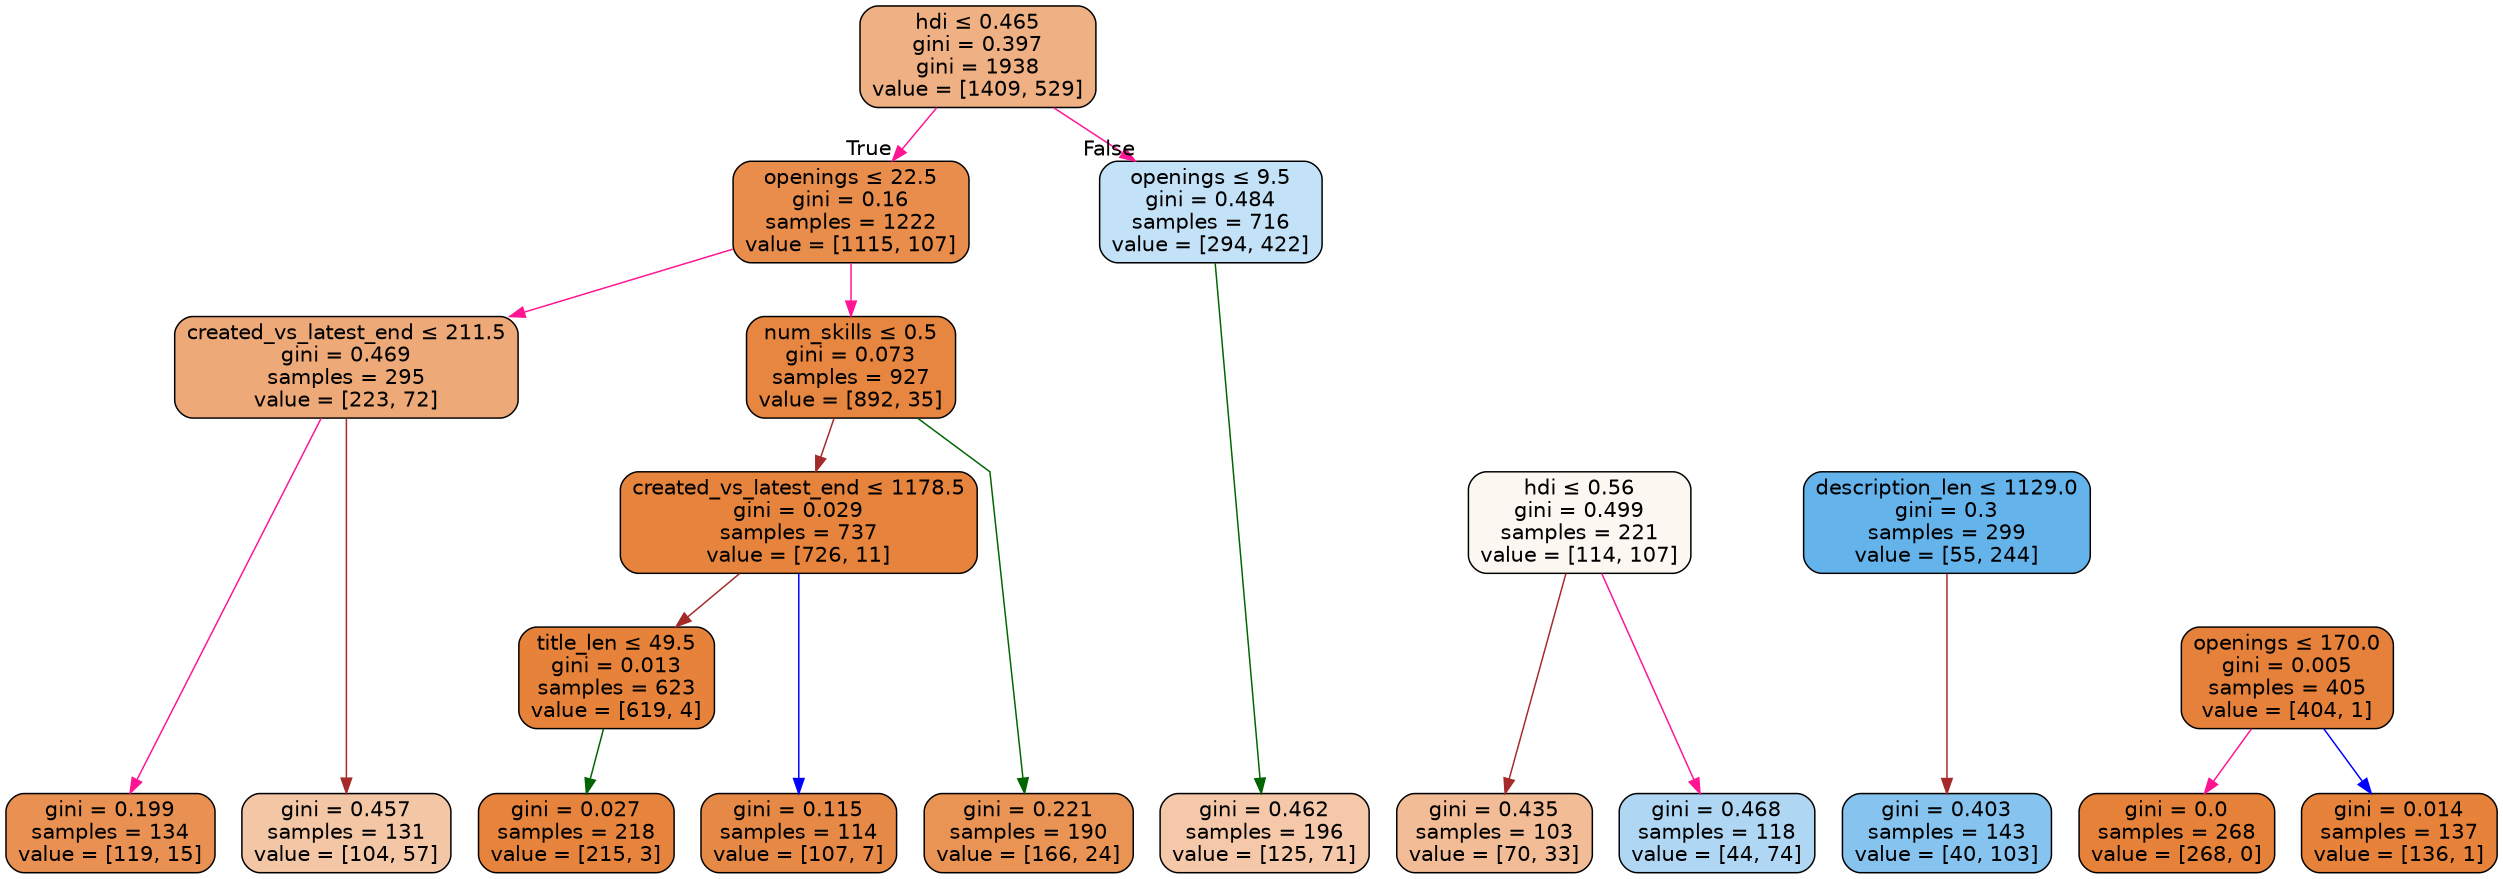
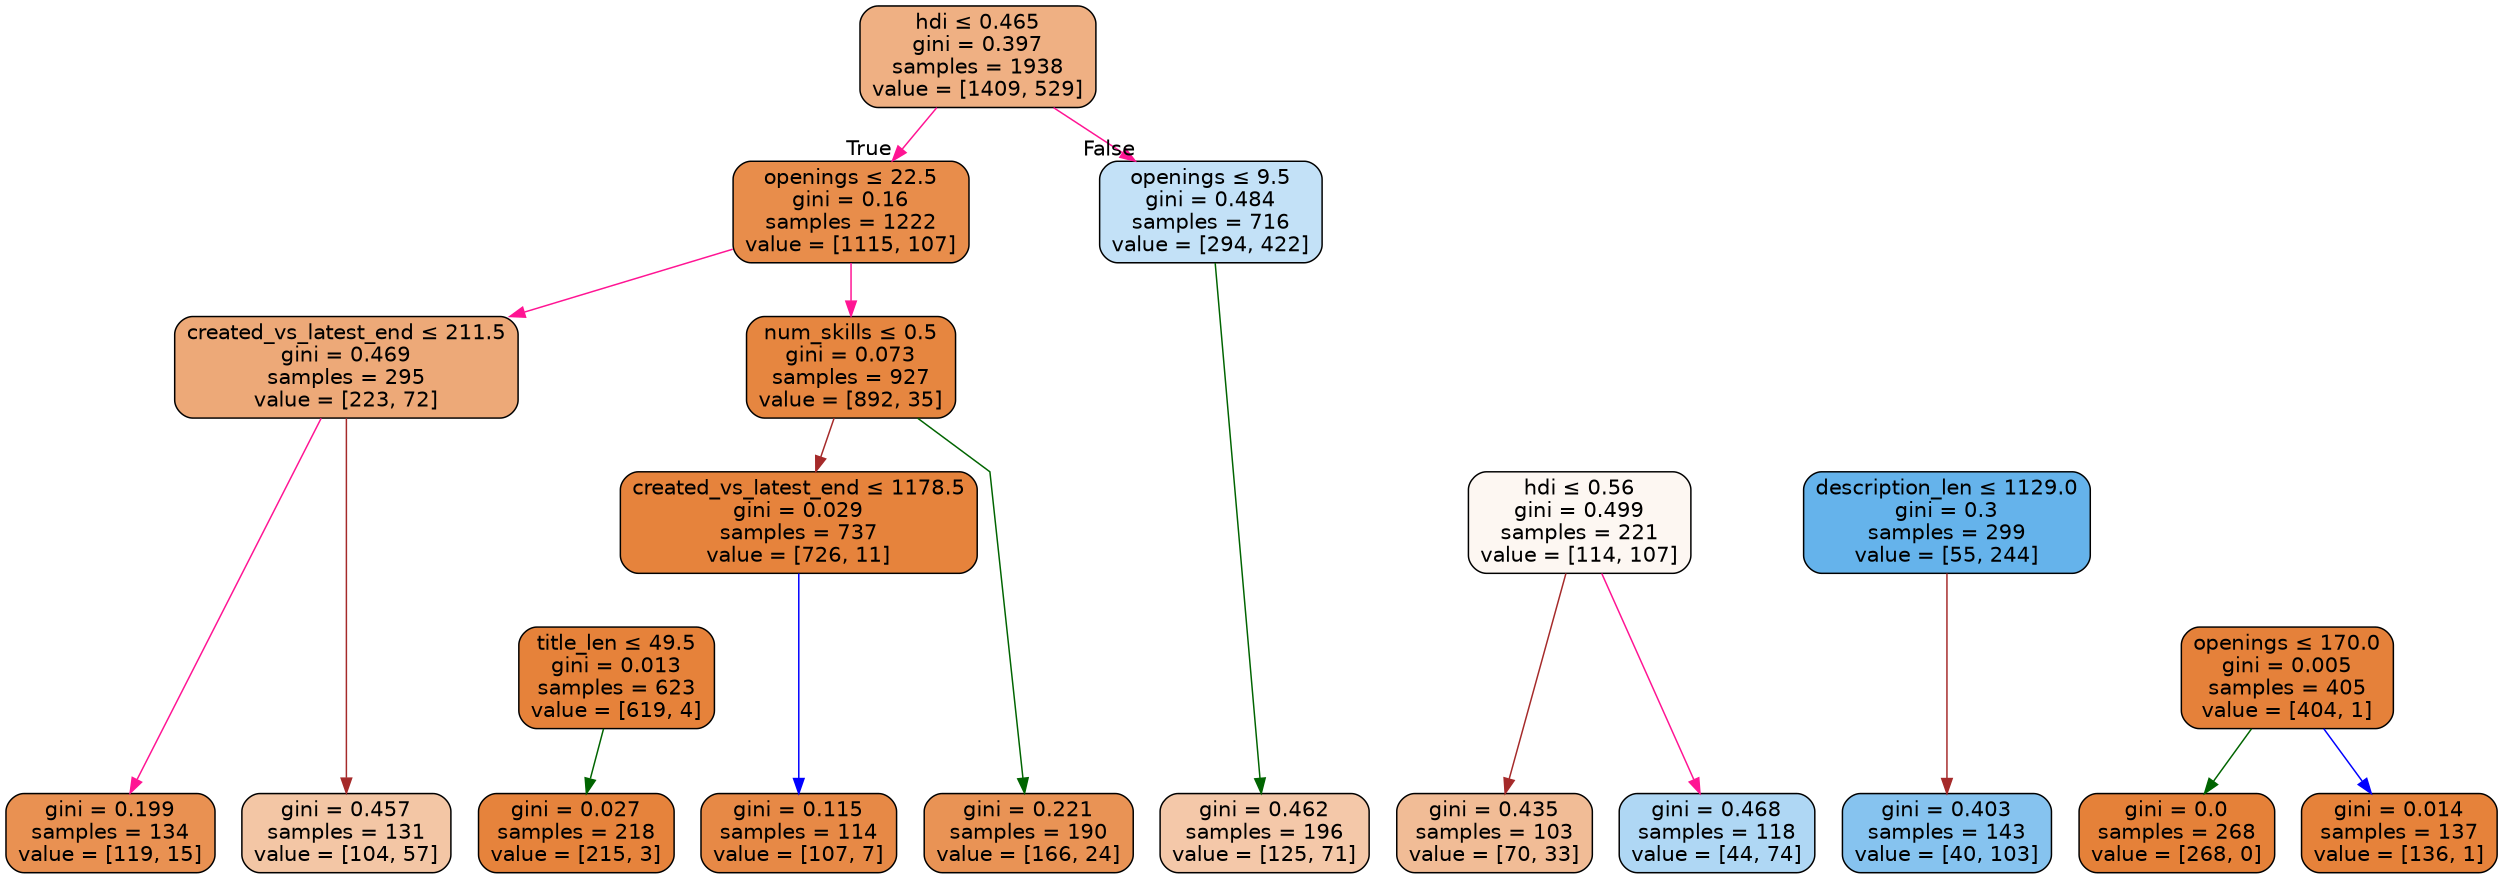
node "hdi ≤ 0.465": text "gini = 1938" -> "samples = 1938"
edge "created_vs_latest_end ≤ 1178.5" -> "title_len ≤ 49.5": removed
edge "openings ≤ 170.0" -> "gini = 0.0": color deeppink -> darkgreen
